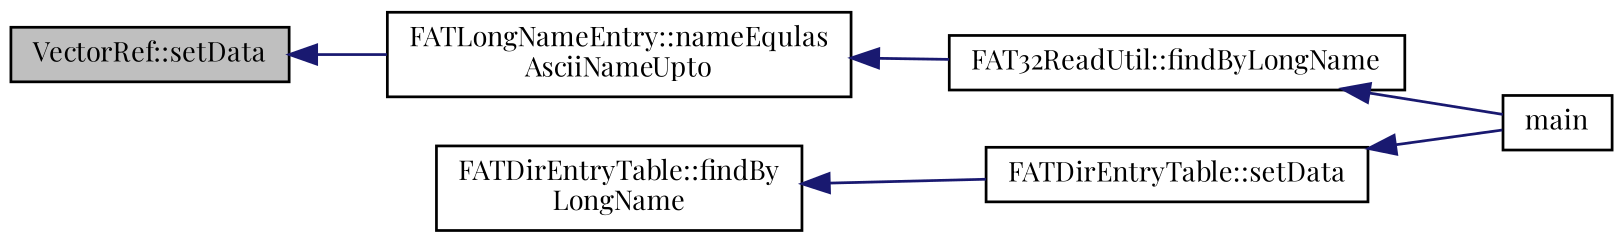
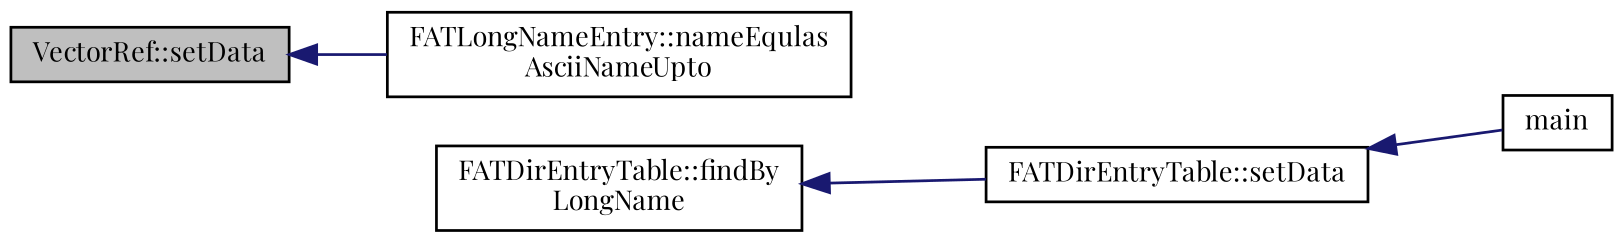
node "FAT32ReadUtil::findByLongName": removed
